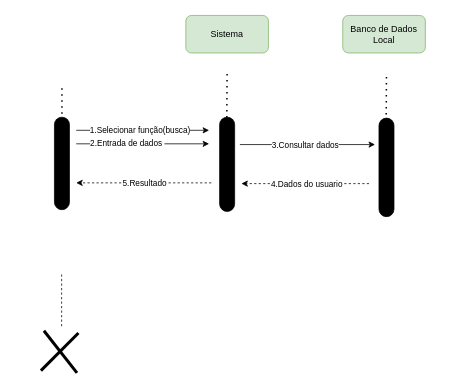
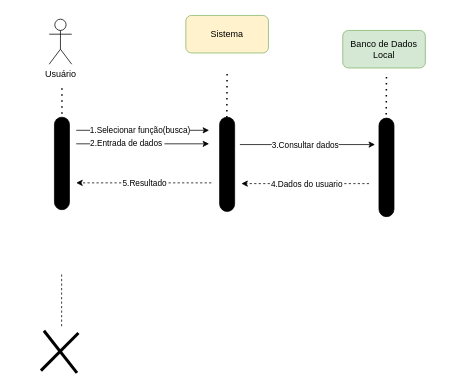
node "Sistema": fillcolor #d5e8d4 -> #fff2cc
node "Banco de Dados Local": moved (384, 34) -> (384, 49)
node "Usuário": added
